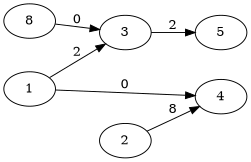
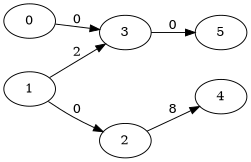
node "8": label "8" -> "0"
edge "3" -> "5": label "2" -> "0"
edge "1" -> "4": now "1" -> "2"
